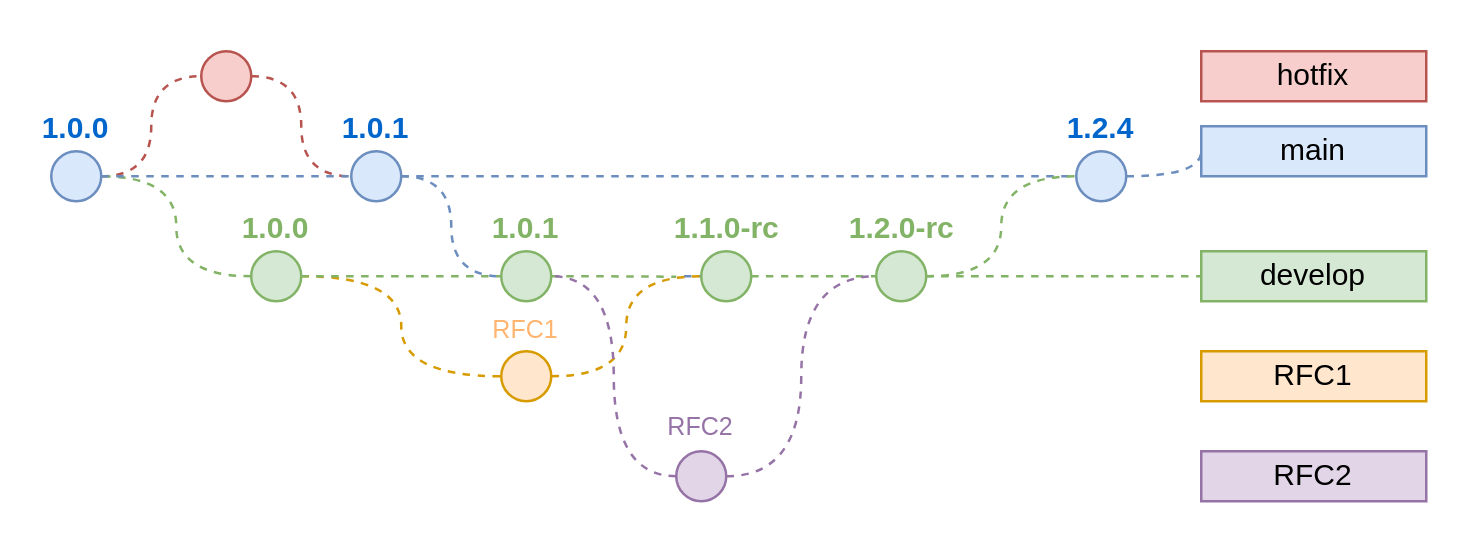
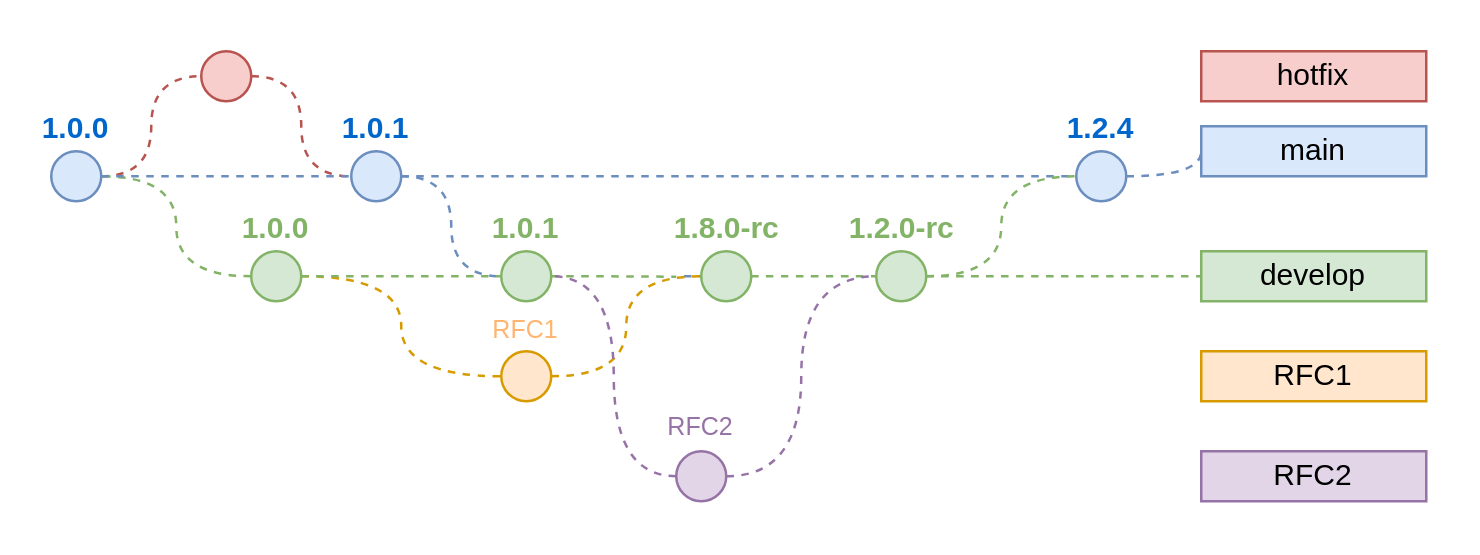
node "1.1.0-rc": label "1.1.0-rc" -> "1.8.0-rc"
